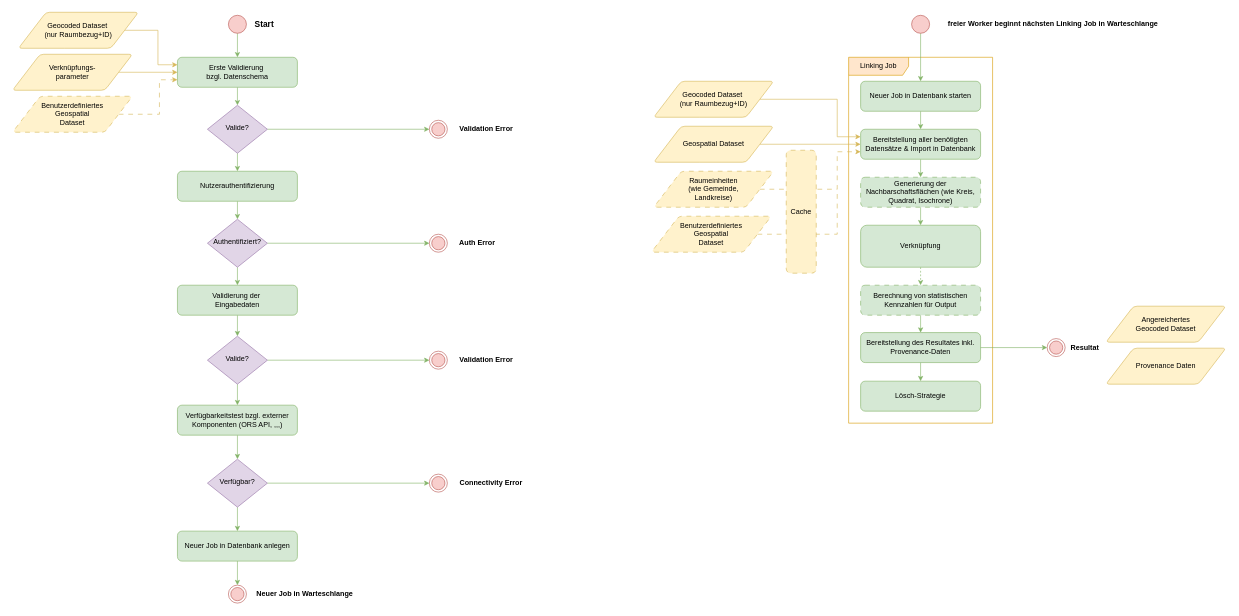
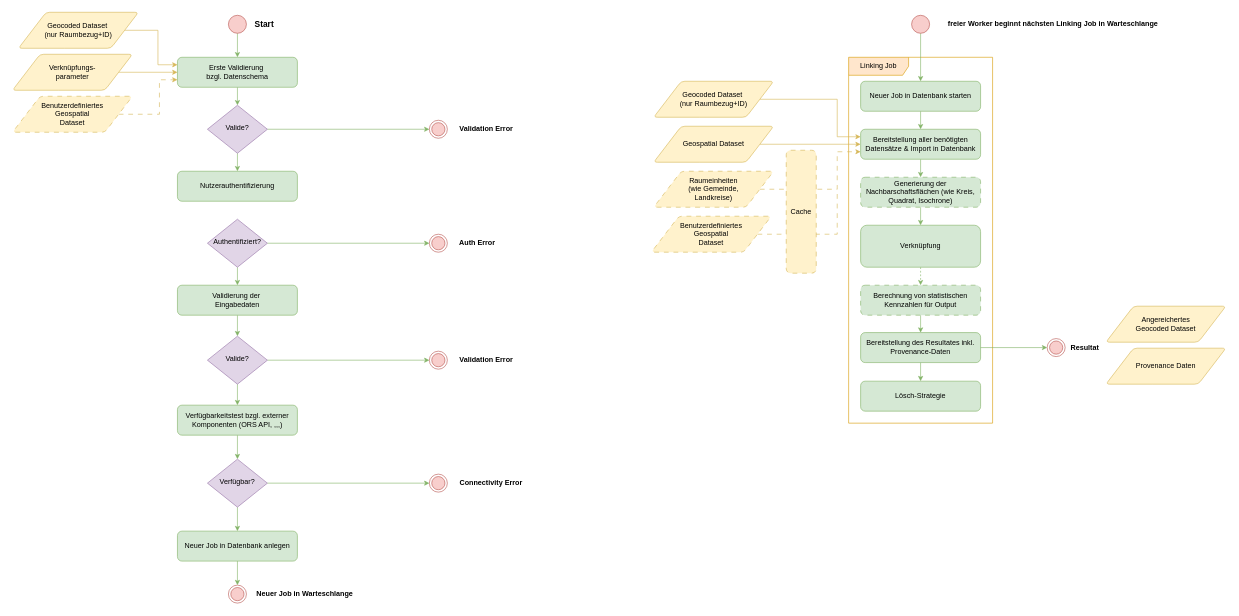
edge "Nutzerauthentifizierung" -> "Authentifiziert?": removed
